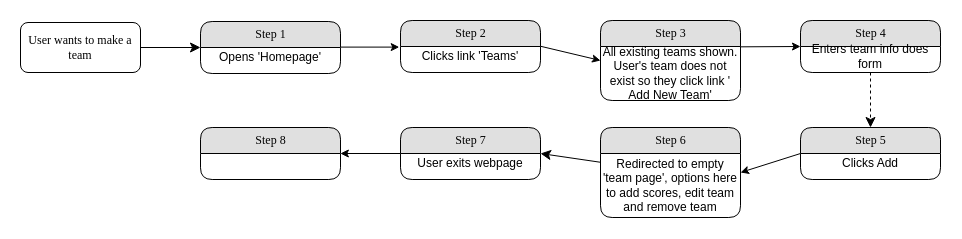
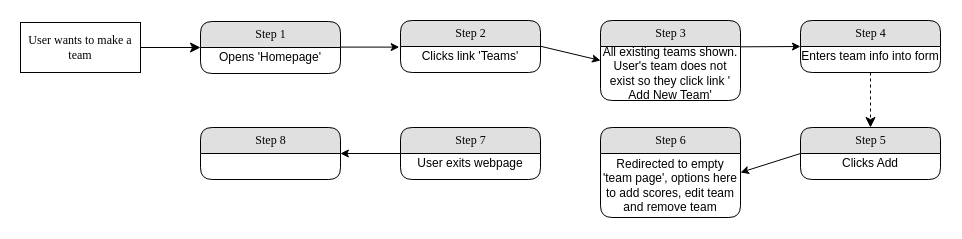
node "User wants to make a team": shape rounded rectangle -> rectangle
node "Enters team info does form": label "Enters team info does form" -> "Enters team info into form"
edge "Step 6" -> "Step 7": removed
